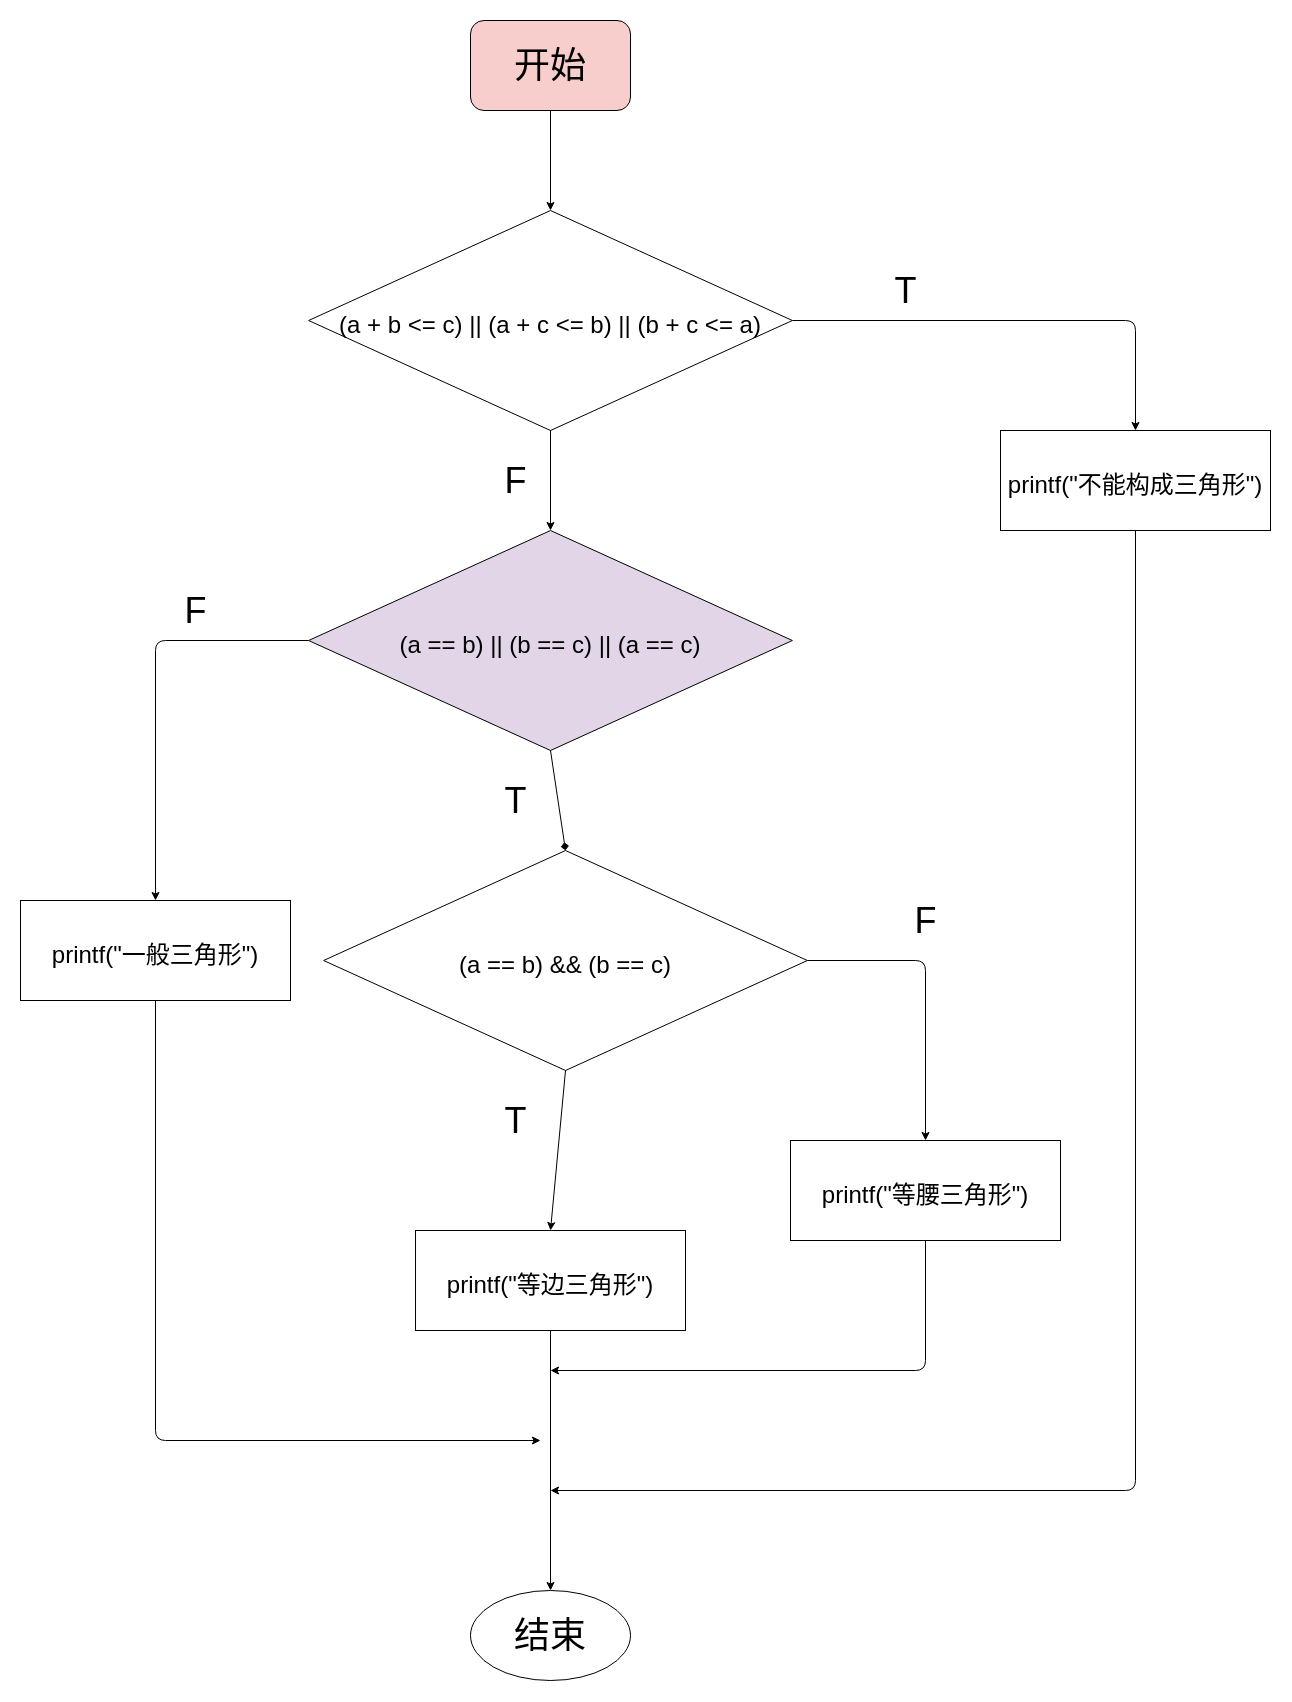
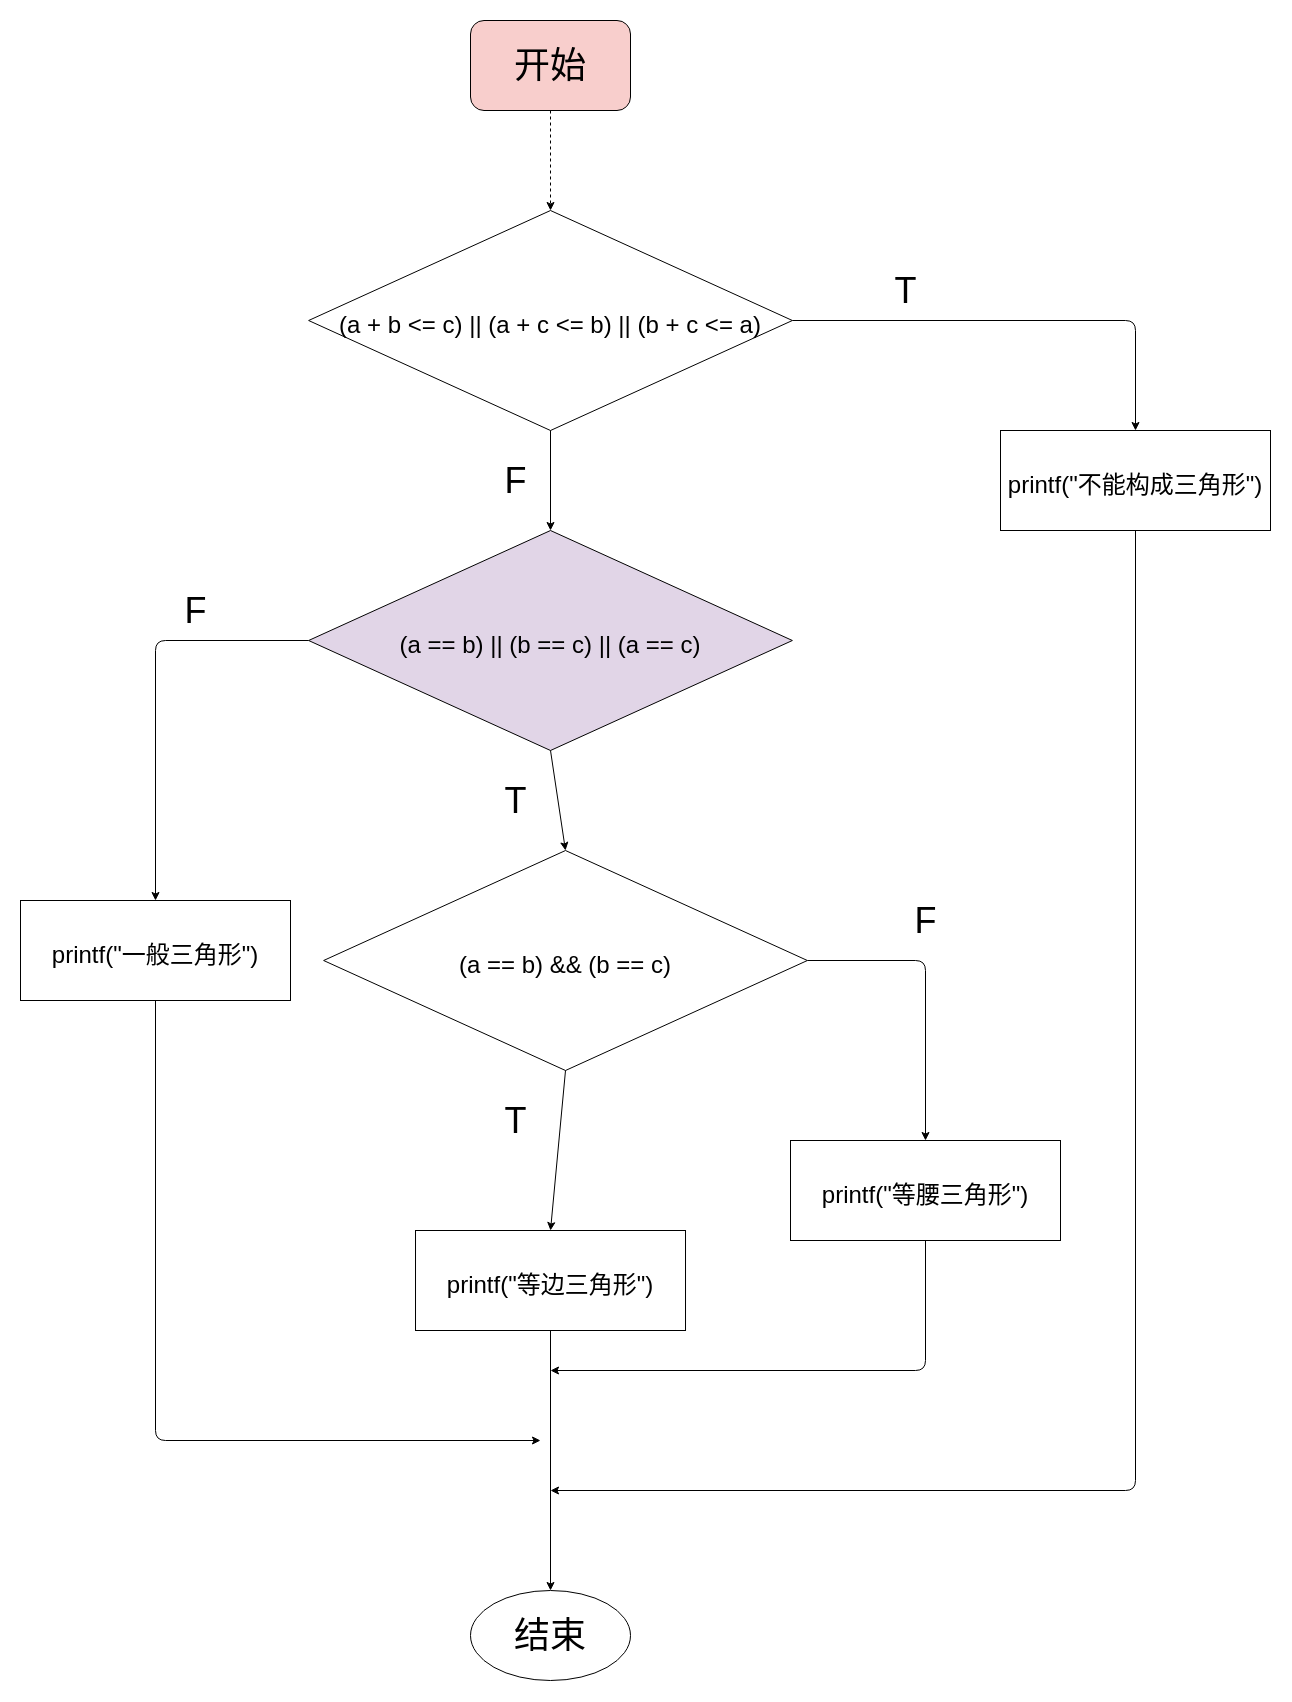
edge "开始" -> "(a + b <= c) || (a + c <= b) || (b + c <= a)": style solid -> dashed
edge "(a == b) || (b == c) || (a == c)" -> "(a == b) && (b == c)": arrowhead diamond -> classic
